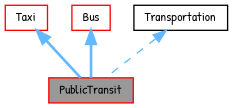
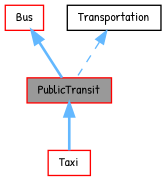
edge "PublicTransit" -> "Taxi": reversed
